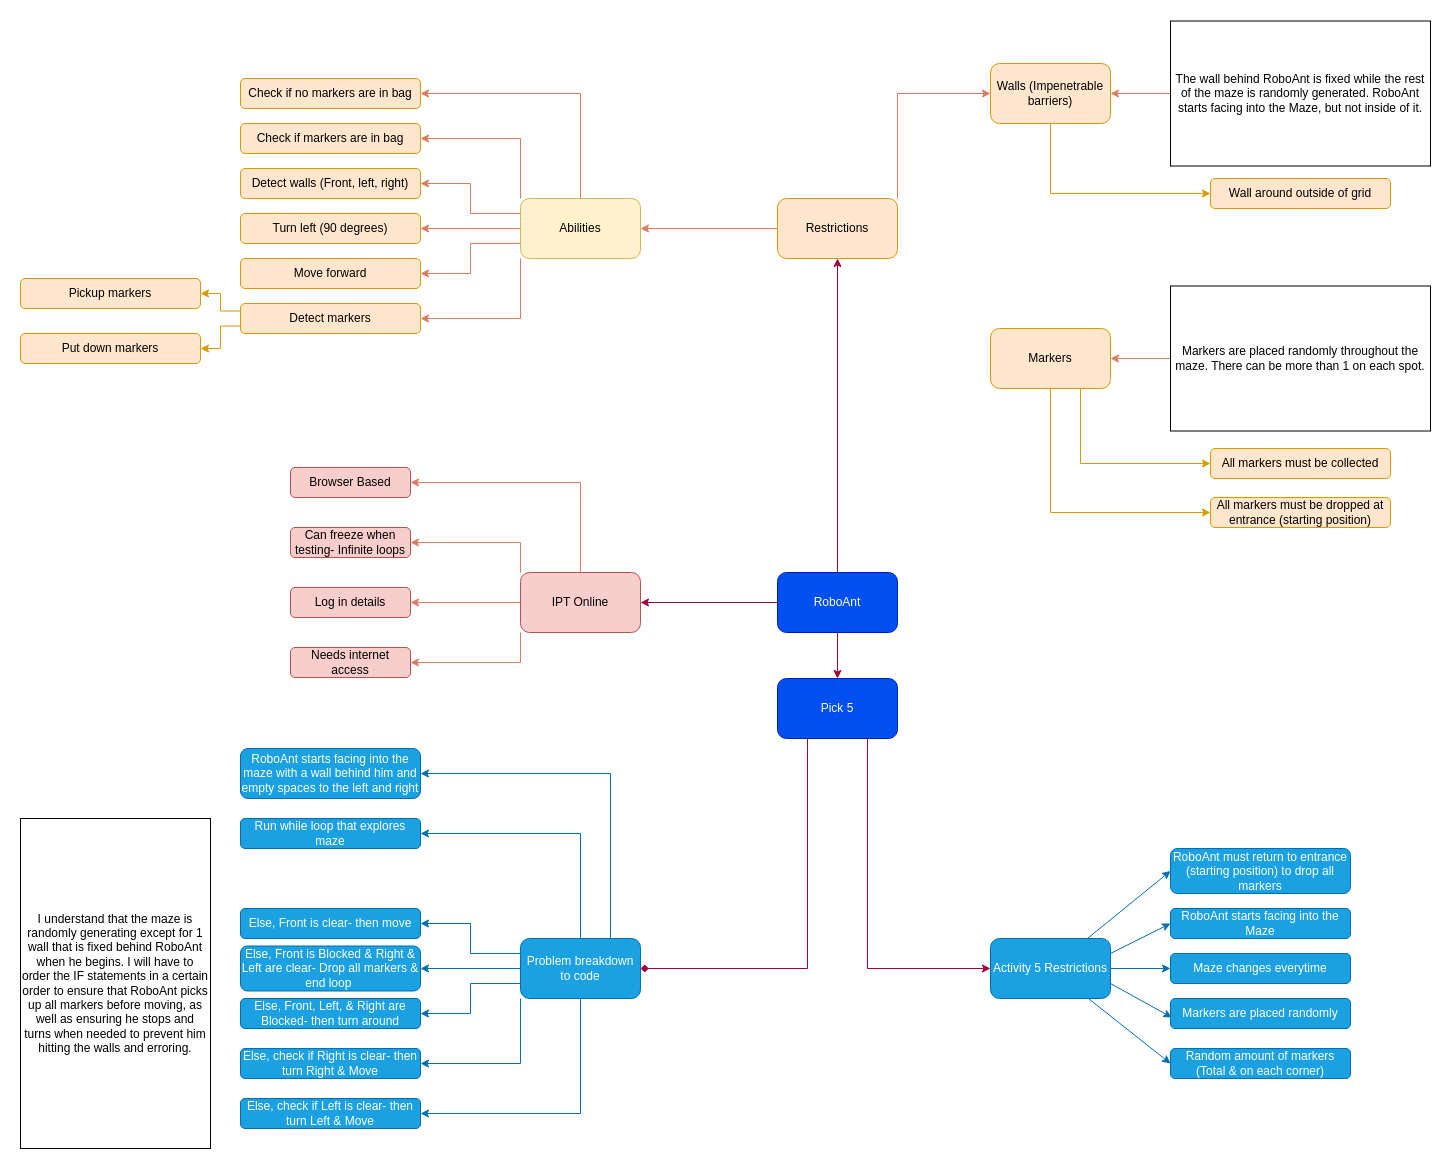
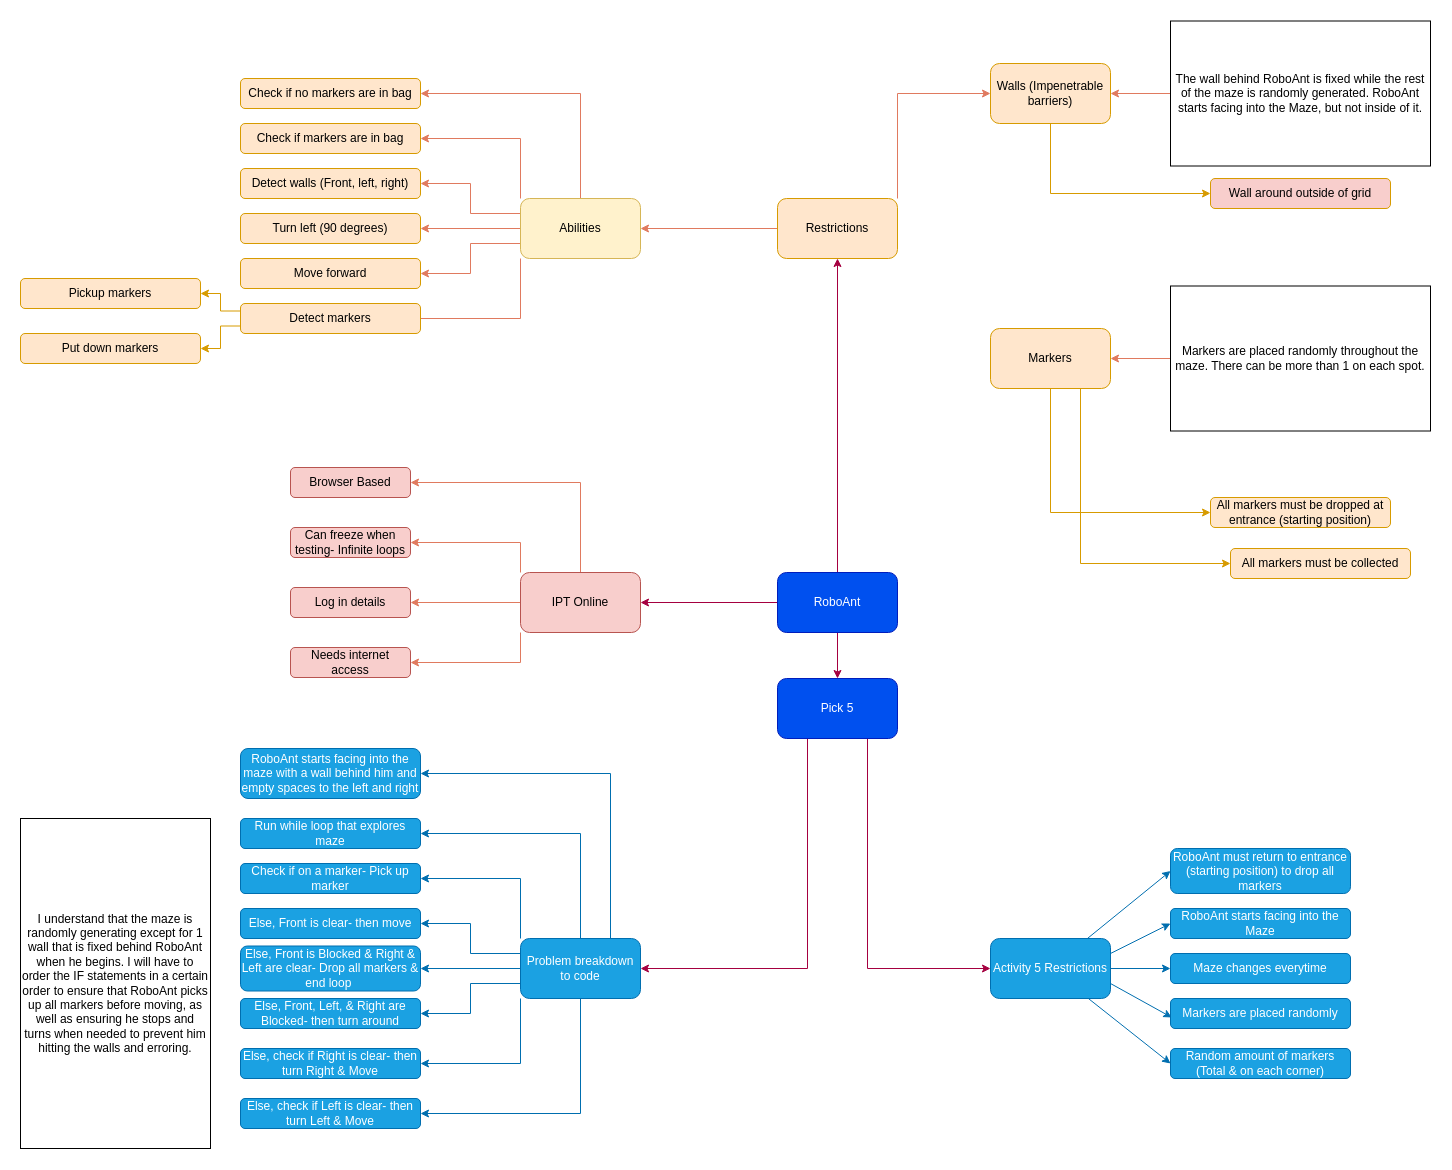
node "Wall around outside of grid": fillcolor #ffe6cc -> #f8cecc
edge "Abilities" -> "Detect markers": arrowhead classic -> none
node "All markers must be collected": moved (1301, 464) -> (1321, 564)
node "Check if on a marker- Pick up marker": added
edge "Problem breakdown to code" -> "Check if on a marker- Pick up marker": added
edge "Pick 5" -> "Problem breakdown to code": arrowhead diamond -> classic
